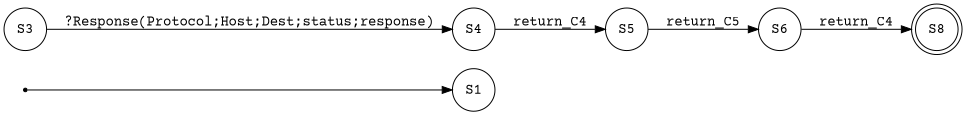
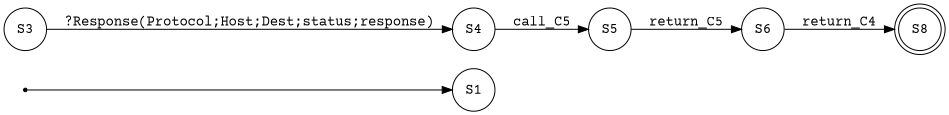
edge "S4" -> "S5": label "return_C4" -> "call_C5"
